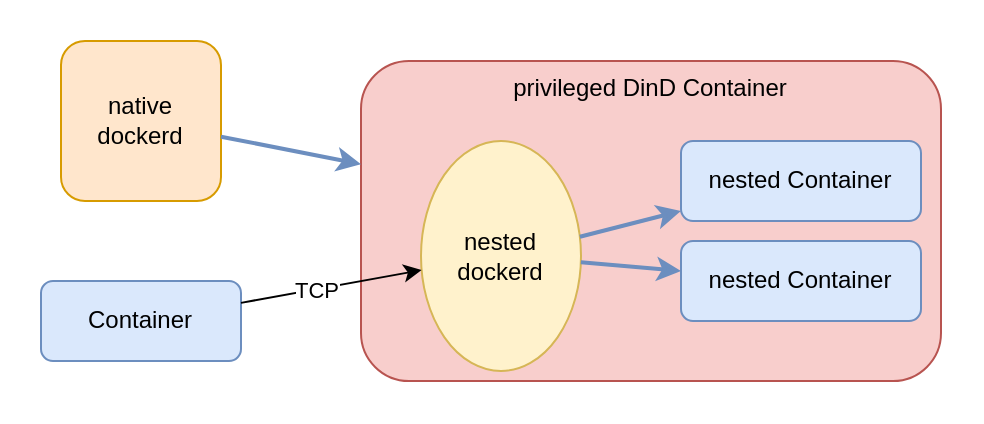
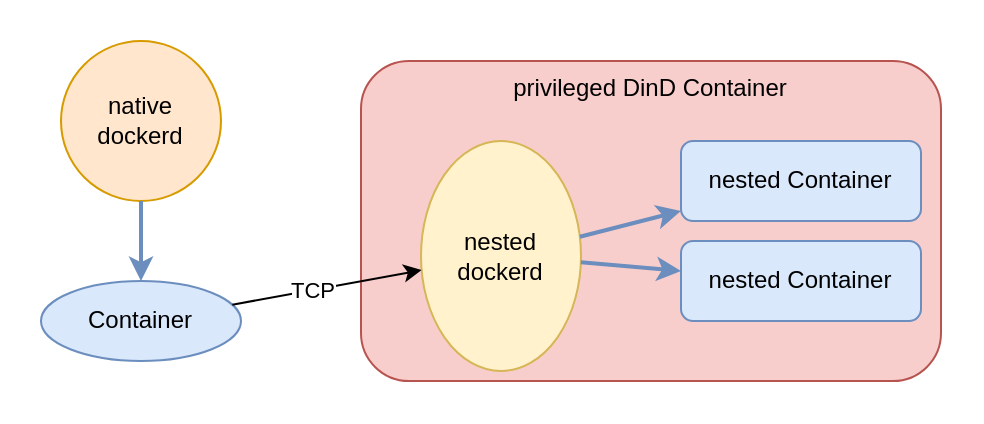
node "native dockerd": shape rounded rectangle -> ellipse
edge "native dockerd" -> "privileged DinD Container": now "native dockerd" -> "Container"
node "Container": shape rounded rectangle -> ellipse
